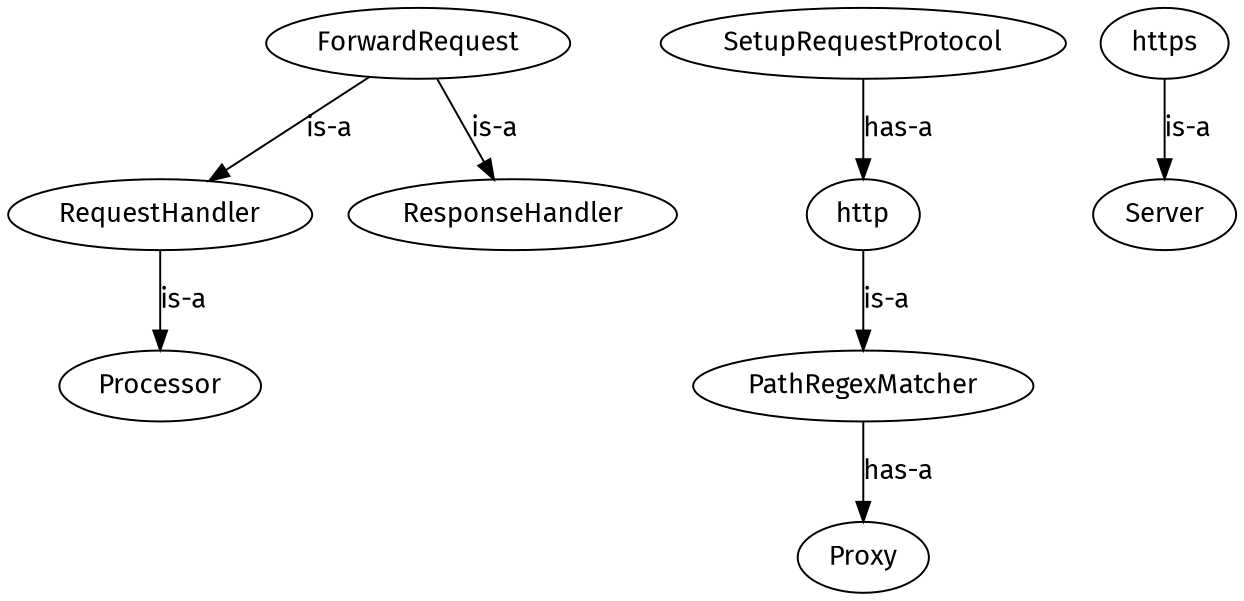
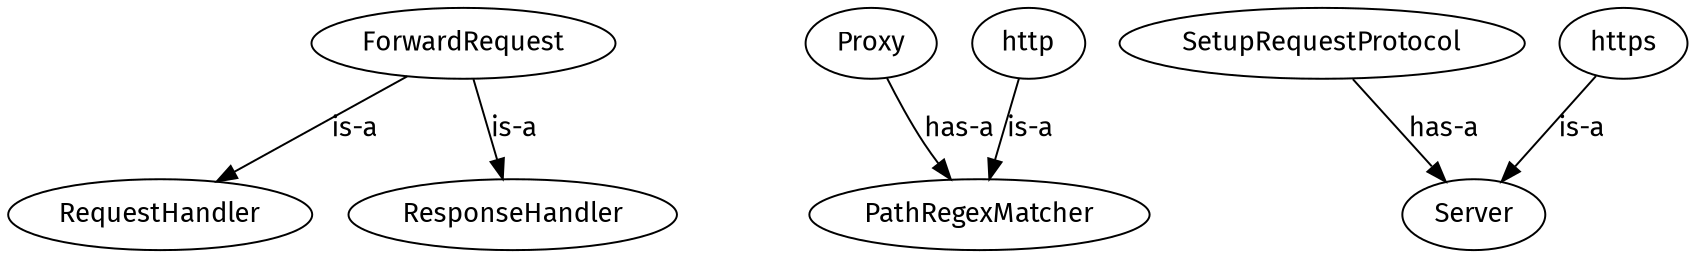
edge "SetupRequestProtocol" -> "http": now "SetupRequestProtocol" -> "Server"
node "Processor": removed
edge "PathRegexMatcher" -> "Proxy": reversed
